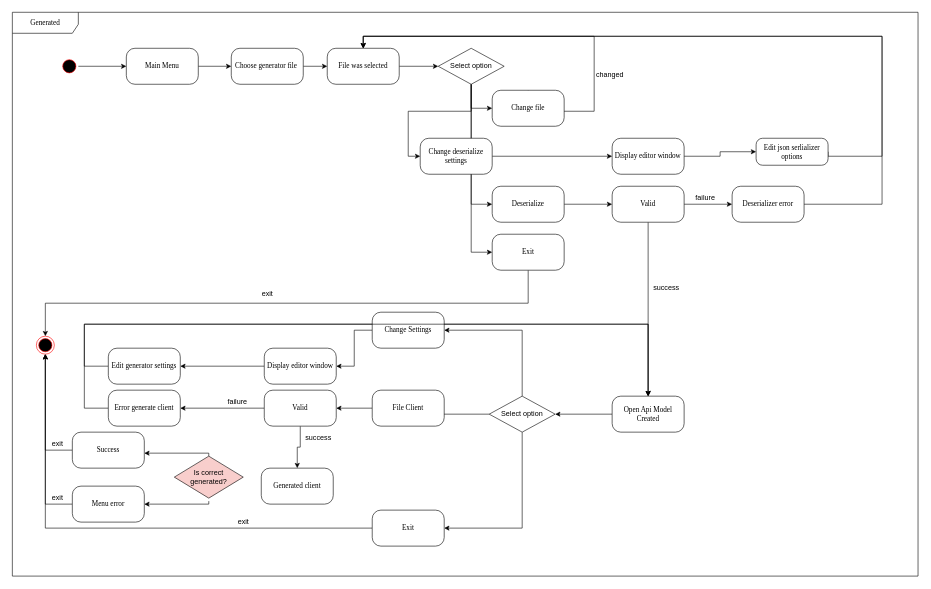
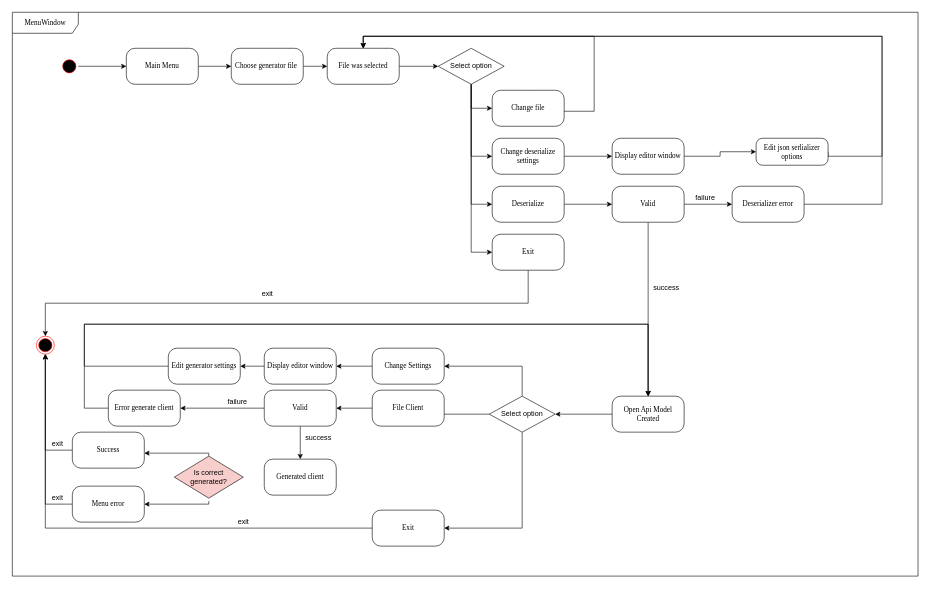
node "Generated": label "Generated" -> "MenuWindow"
node "changed": removed
node "Change deserialize settings": moved (456, 156) -> (528, 156)
node "Change Settings": moved (408, 330) -> (408, 366)
node "Edit generator settings": moved (144, 366) -> (204, 366)
node "Generated client": moved (297, 486) -> (300, 477)
